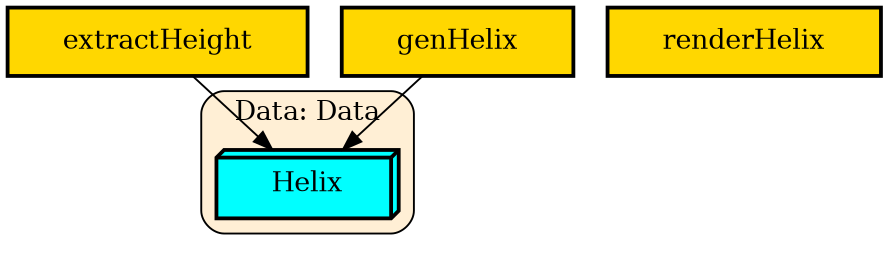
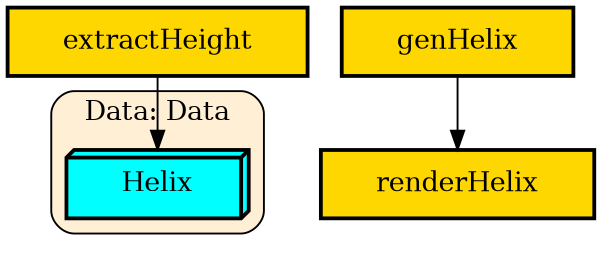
edge "genHelix" -> "Helix": now "genHelix" -> "renderHelix"
